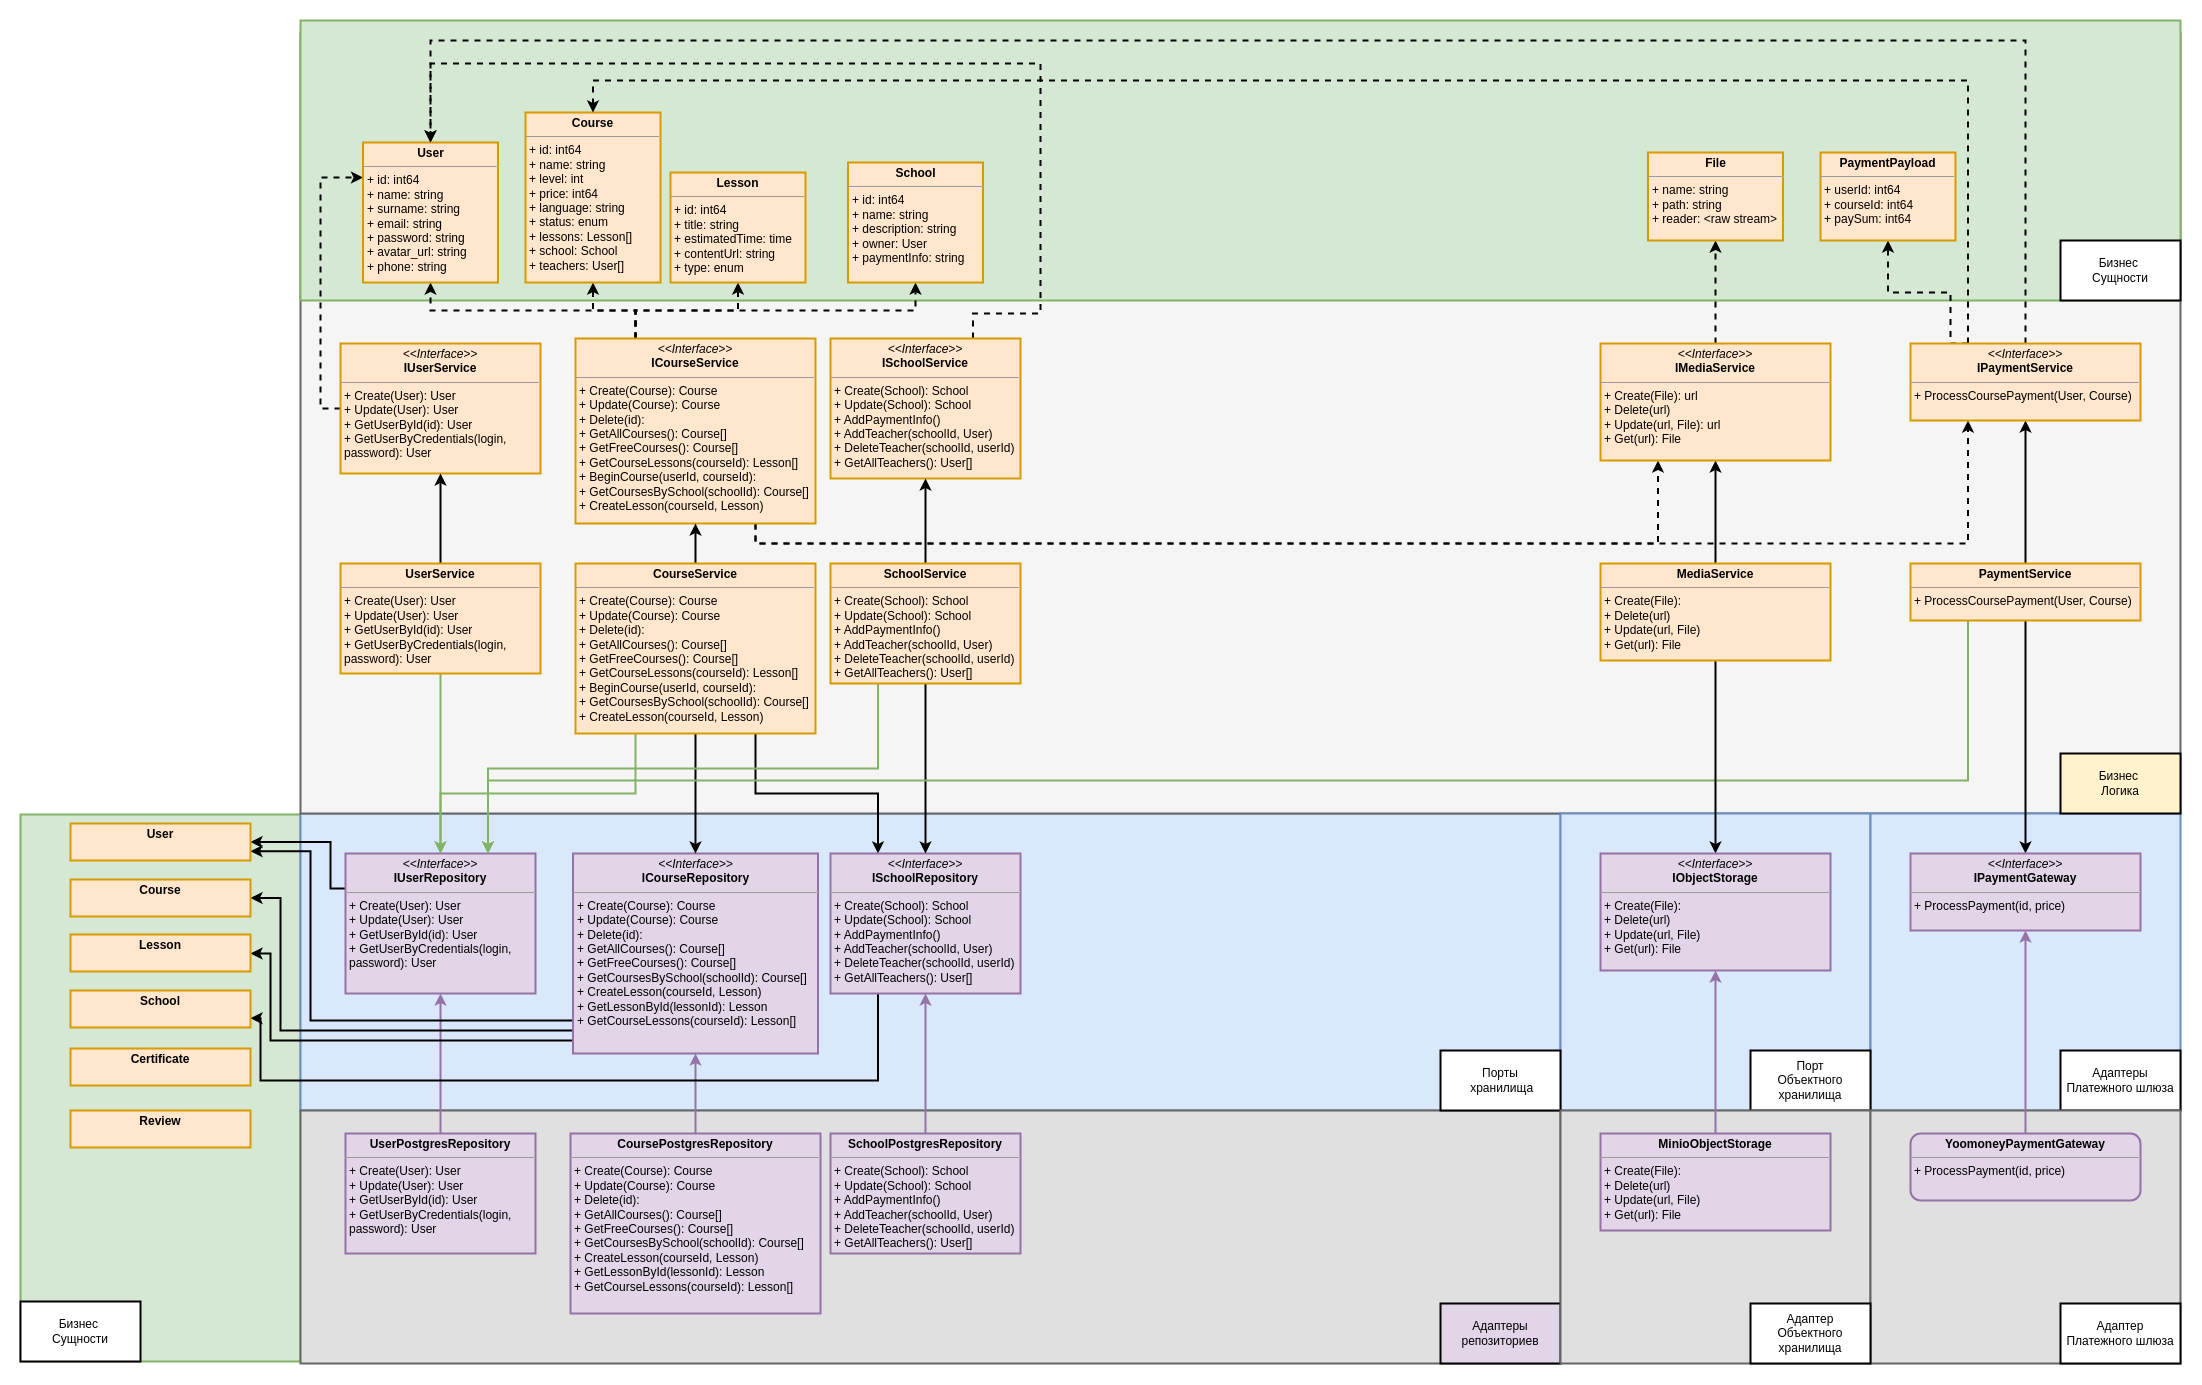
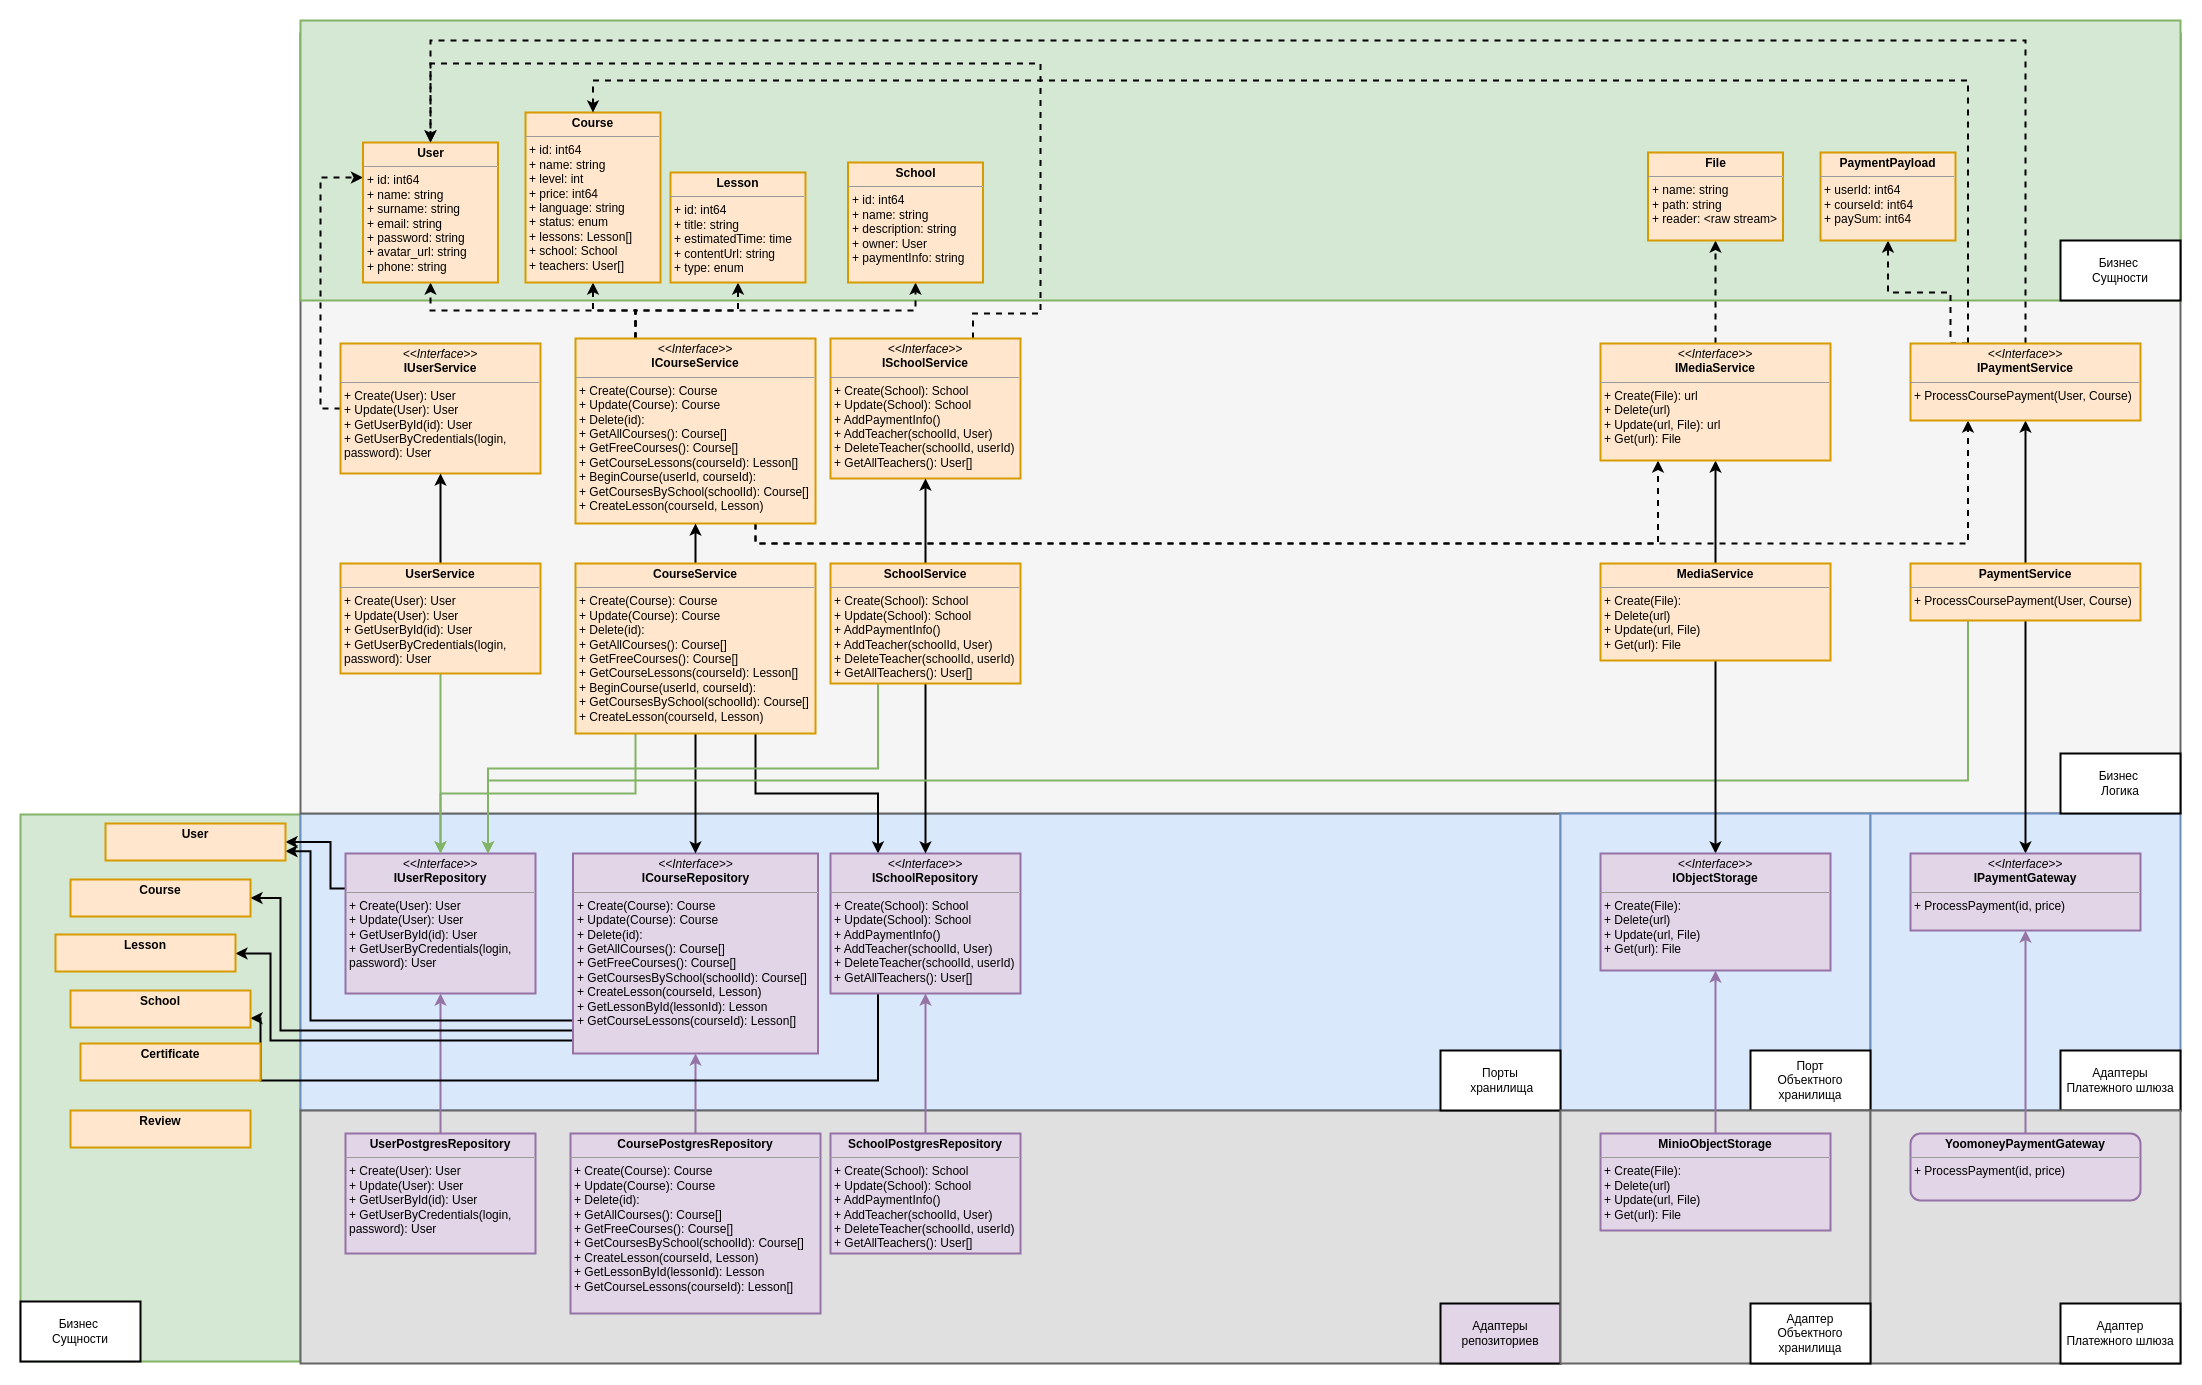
node "Бизнес Логика": fillcolor #fff2cc -> #ffffff
node "User": moved (161, 842) -> (196, 842)
node "Lesson": moved (161, 953) -> (146, 953)
node "Certificate": moved (161, 1067) -> (171, 1062)
